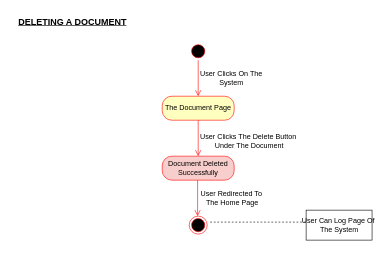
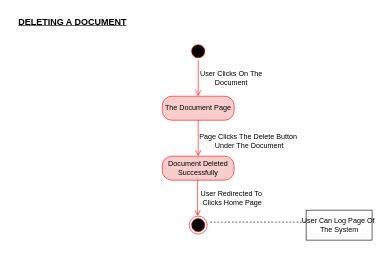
node "User Clicks On The System": label "User Clicks On The System" -> "User Clicks On The Document"
node "The Document Page": fillcolor #ffffc0 -> #f8cecc
node "User Clicks The Delete Button Under The Document": label "User Clicks The Delete Button Under The Document" -> "Page Clicks The Delete Button Under The Document"
node "User Redirected To The Home Page": label "User Redirected To The Home Page" -> "User Redirected To Clicks Home Page"
